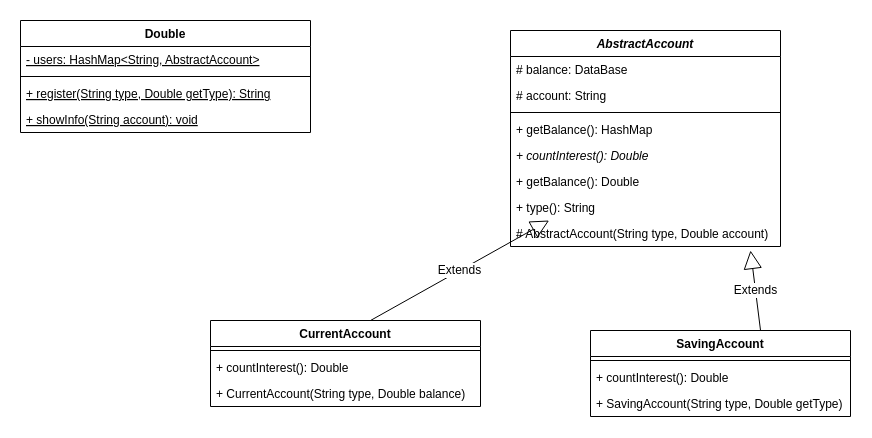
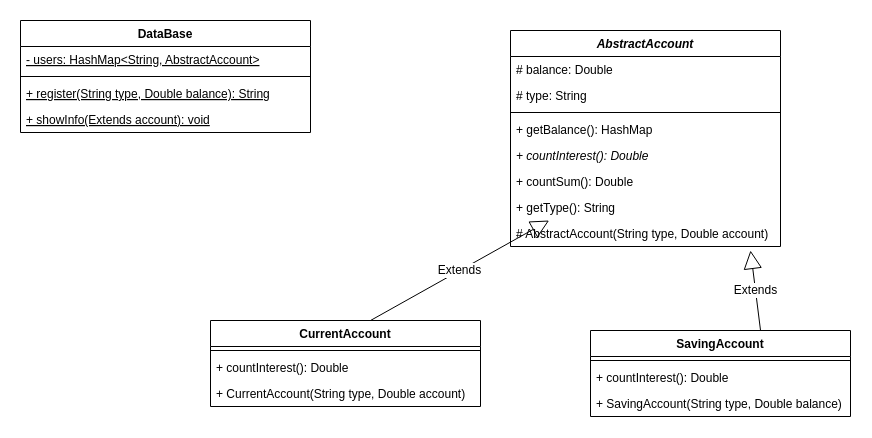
node "Double": label "Double" -> "DataBase"
node "# balance: DataBase": label "# balance: DataBase" -> "# balance: Double"
node "+ register(String type, Double getType): String": label "+ register(String type, Double getType): String" -> "+ register(String type, Double balance): String"
node "# account: String": label "# account: String" -> "# type: String"
node "+ showInfo(String account): void": label "+ showInfo(String account): void" -> "+ showInfo(Extends account): void"
node "+ getBalance(): Double": label "+ getBalance(): Double" -> "+ countSum(): Double"
node "+ type(): String": label "+ type(): String" -> "+ getType(): String"
node "+ CurrentAccount(String type, Double balance)": label "+ CurrentAccount(String type, Double balance)" -> "+ CurrentAccount(String type, Double account)"
node "+ SavingAccount(String type, Double getType)": label "+ SavingAccount(String type, Double getType)" -> "+ SavingAccount(String type, Double balance)"
